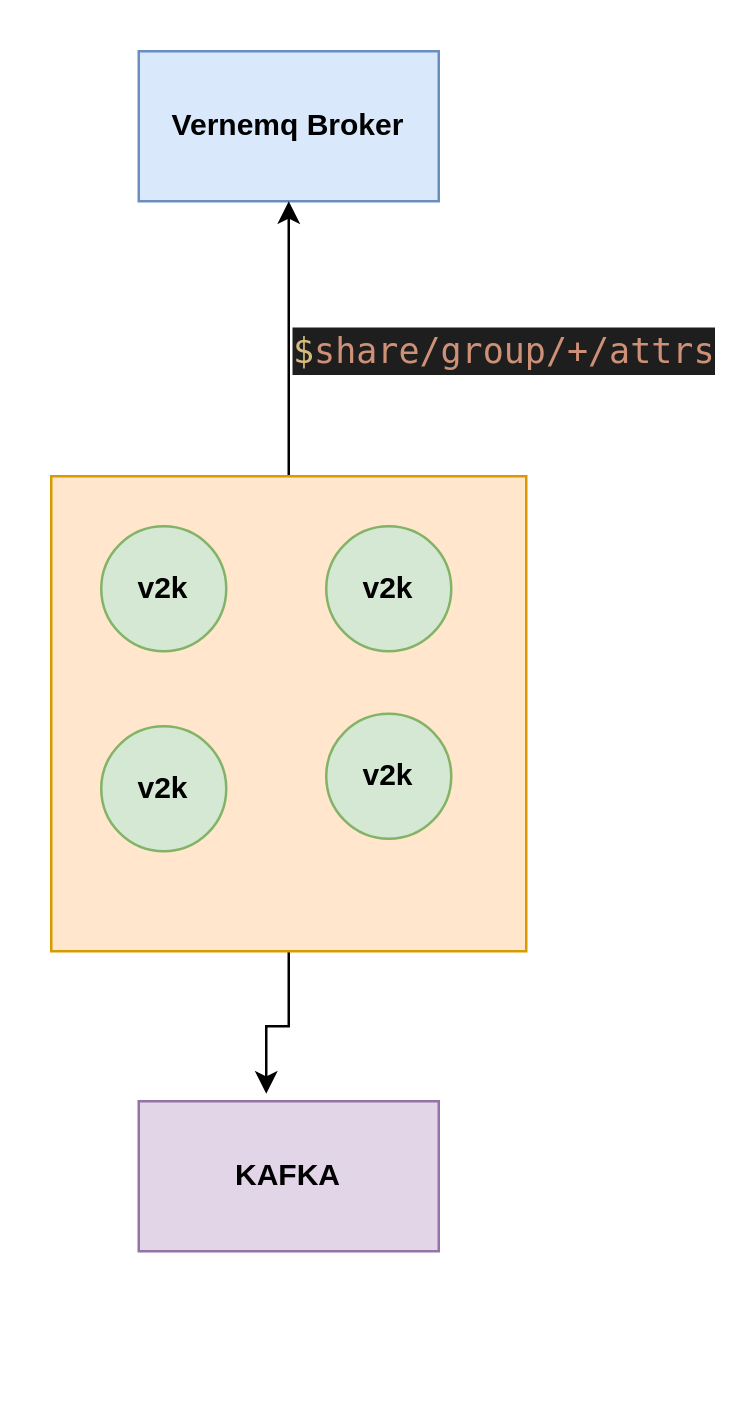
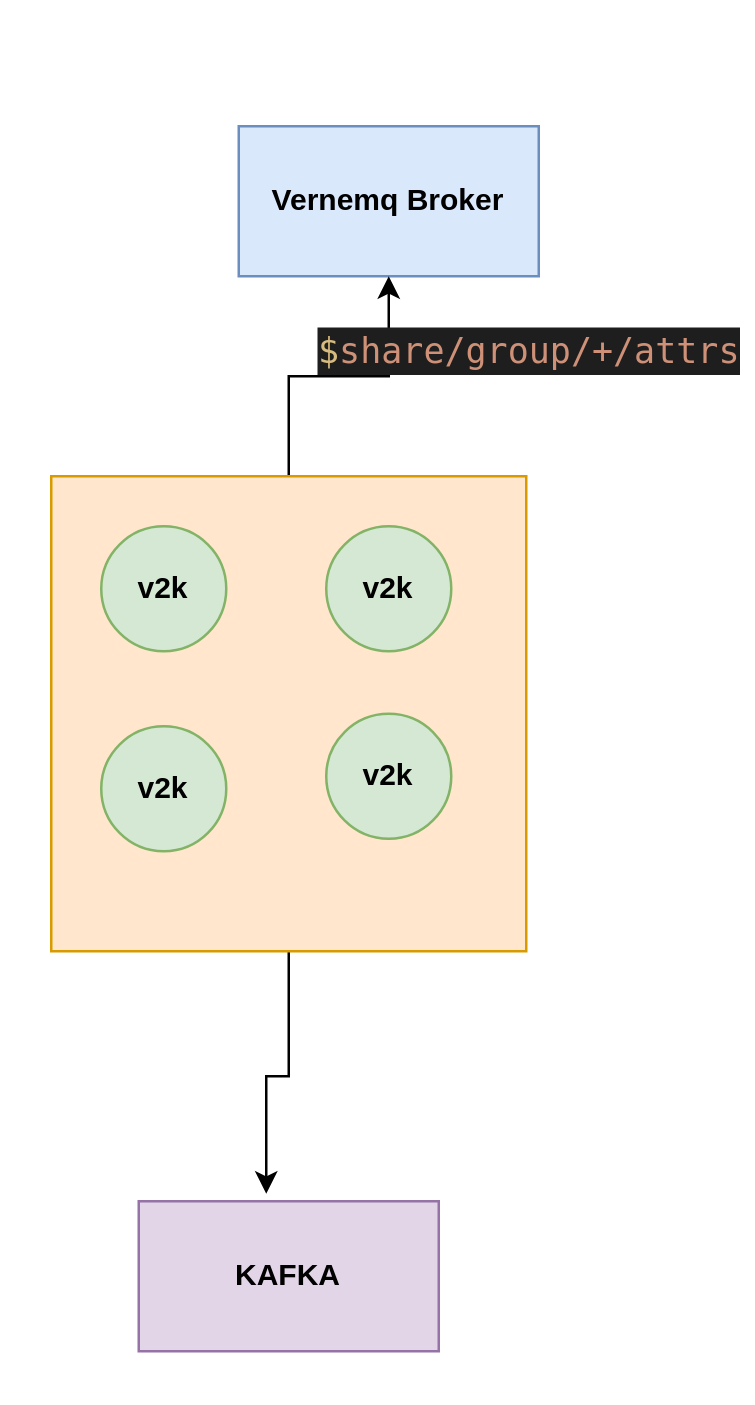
node "Vernemq Broker": moved (289, 126) -> (389, 201)
node "$share/group/+/attrs": moved (505, 351) -> (530, 351)
node "KAFKA": moved (289, 1176) -> (289, 1276)
